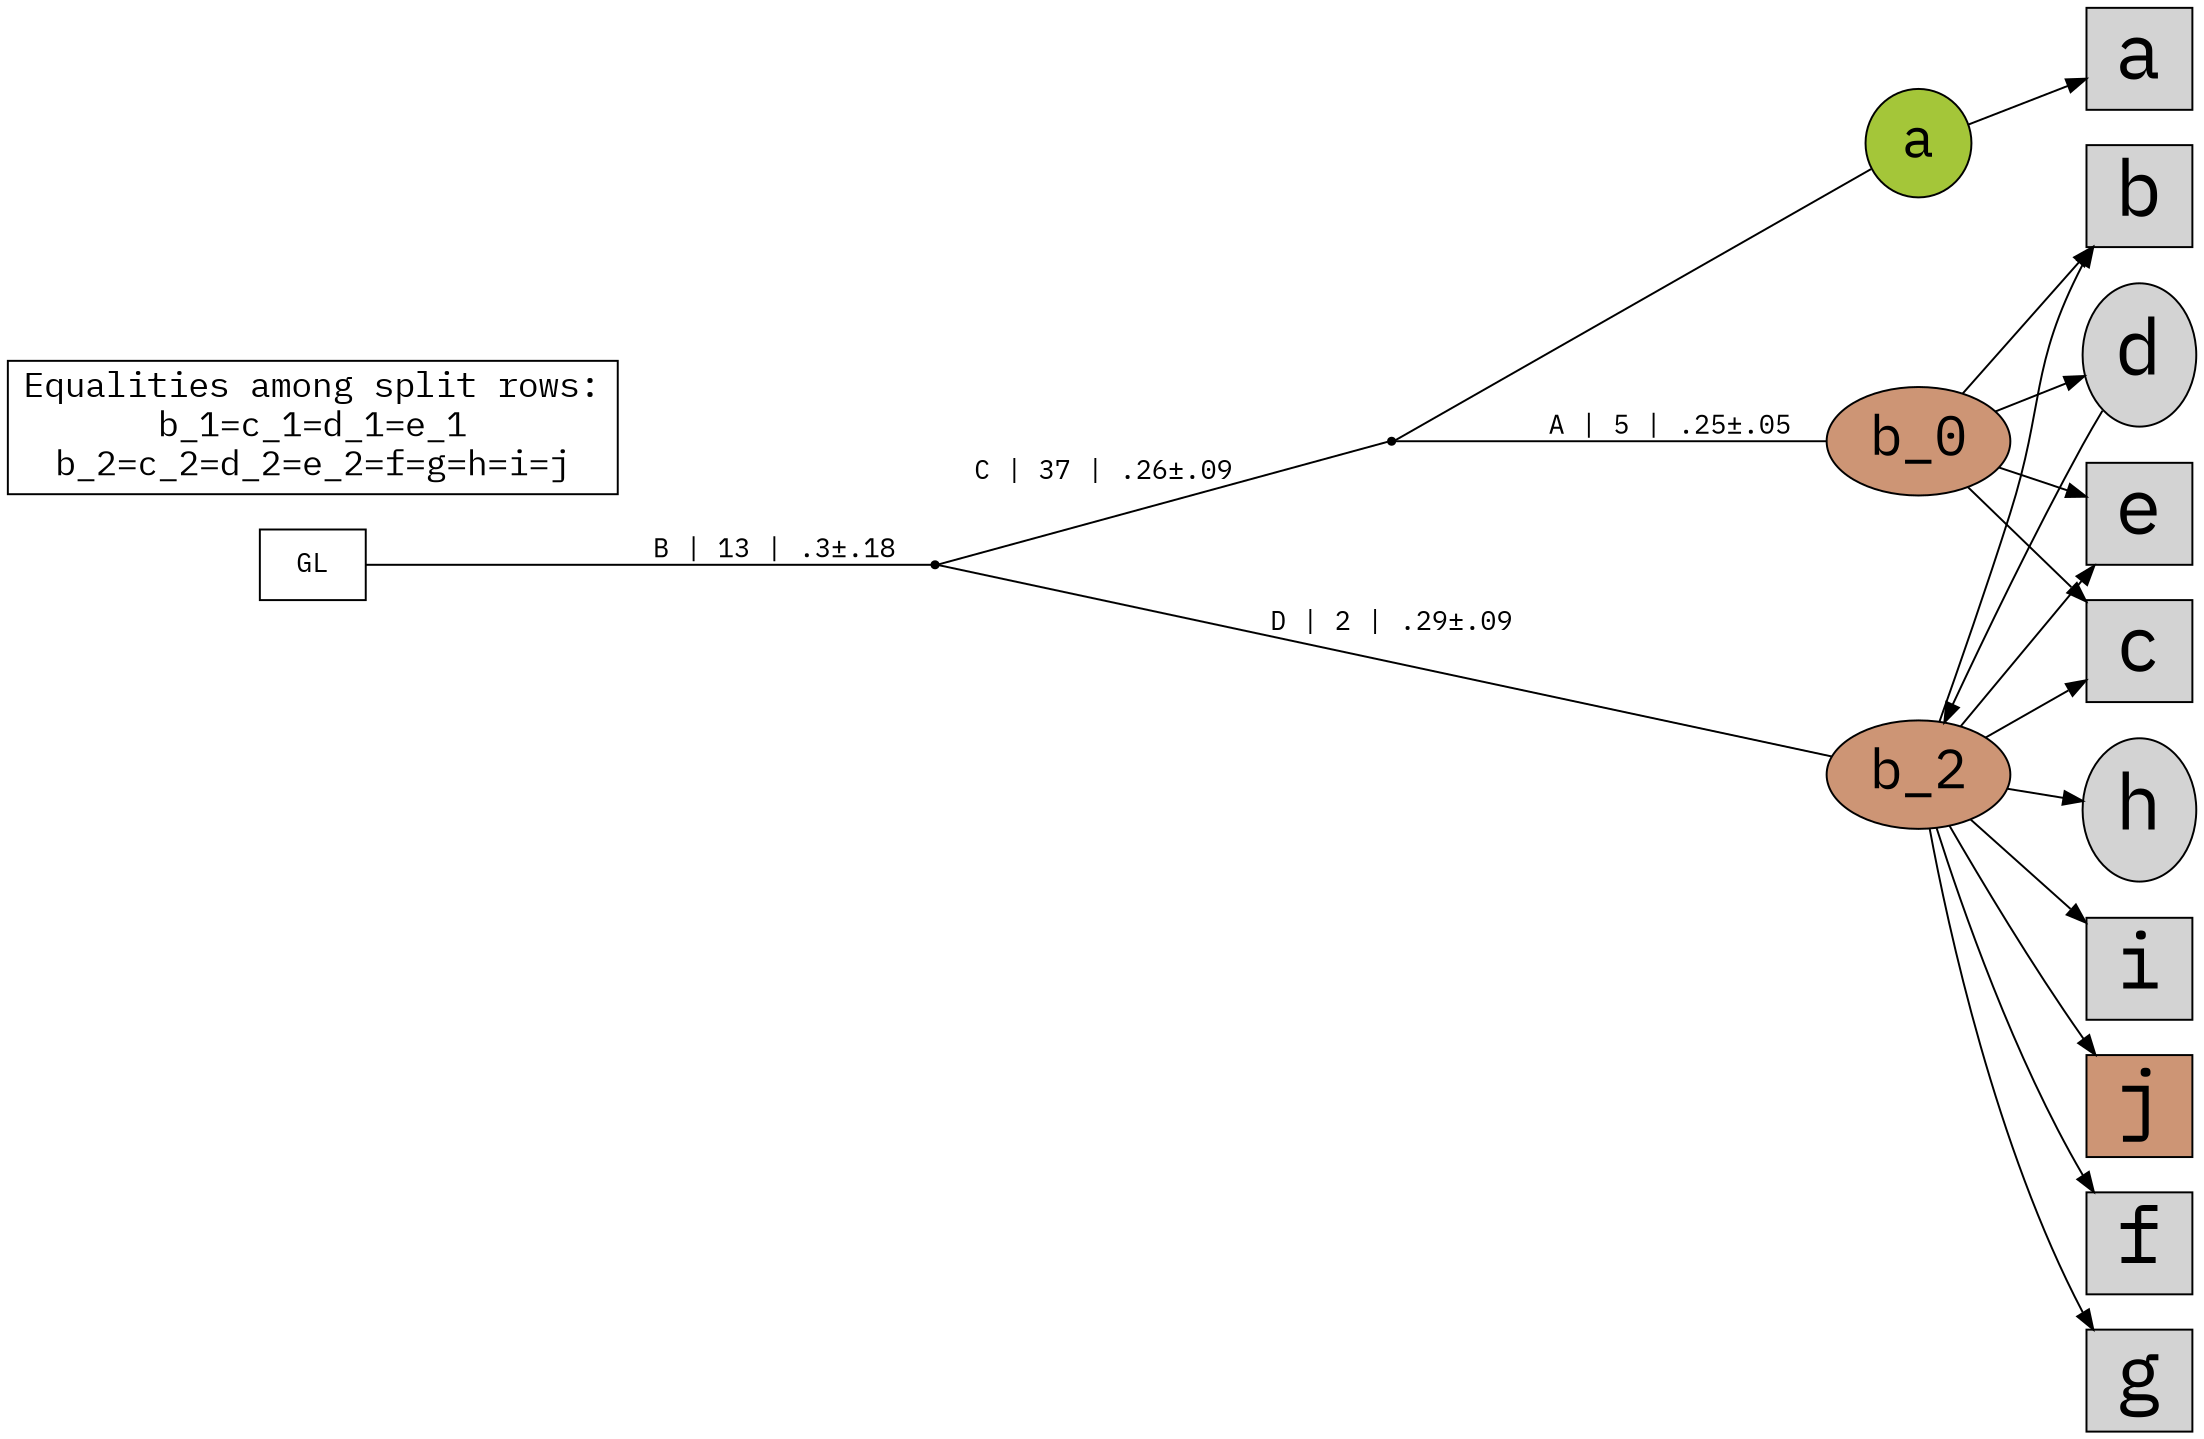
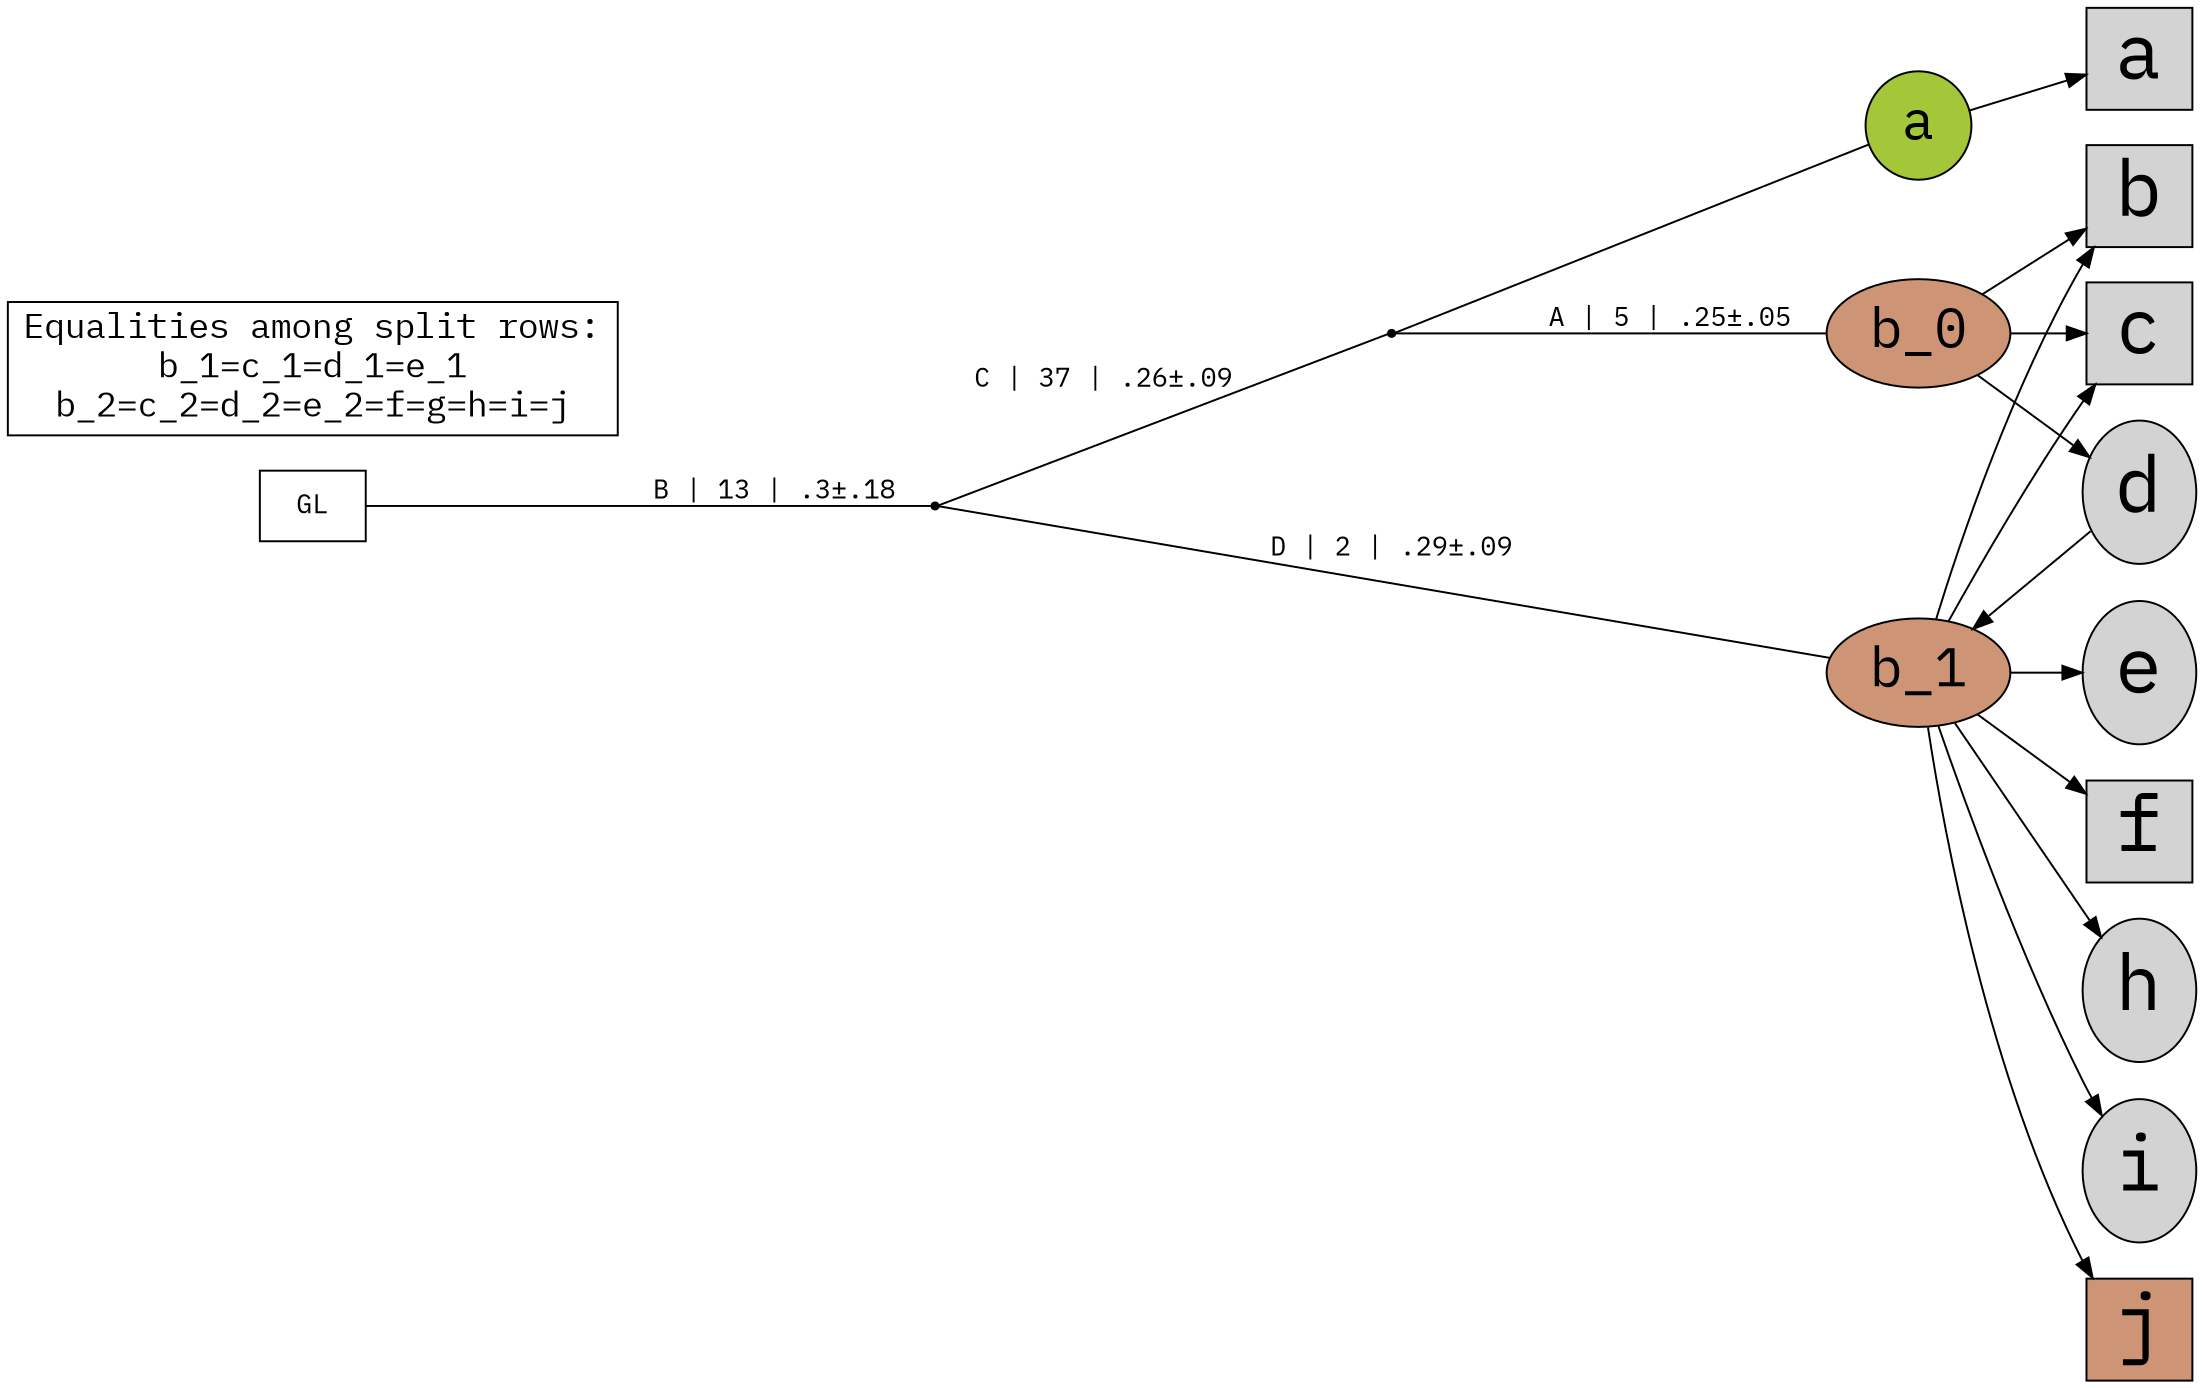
edge "b_0" -> "e": removed
node "e": shape box -> ellipse
node "b_2": label "b_2" -> "b_1"
node "i": shape box -> ellipse
node "g": removed
